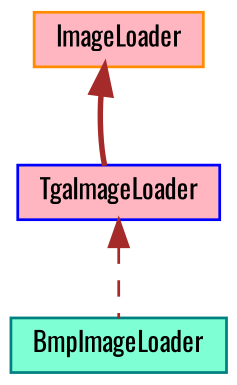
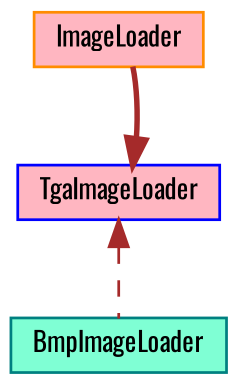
edge "TgaImageLoader" -> "ImageLoader": reversed
